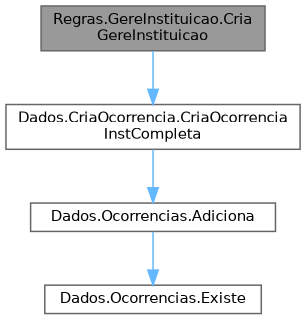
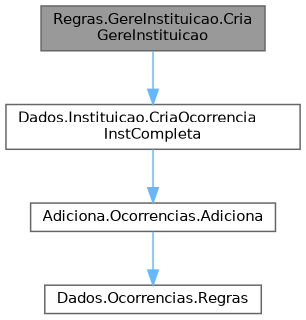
node "Dados.CriaOcorrencia.CriaOcorrencia InstCompleta": label "Dados.CriaOcorrencia.CriaOcorrencia InstCompleta" -> "Dados.Instituicao.CriaOcorrencia InstCompleta"
node "Dados.Ocorrencias.Adiciona": label "Dados.Ocorrencias.Adiciona" -> "Adiciona.Ocorrencias.Adiciona"
node "Dados.Ocorrencias.Existe": label "Dados.Ocorrencias.Existe" -> "Dados.Ocorrencias.Regras"
